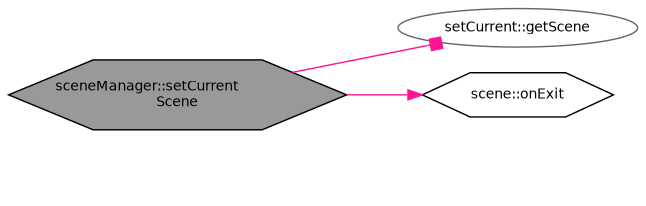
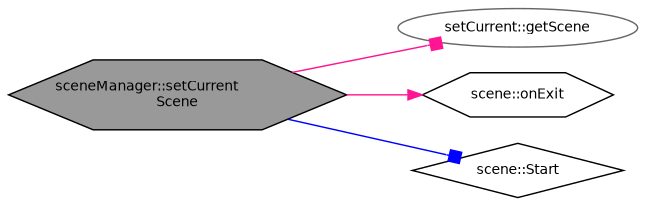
node "scene::Start": added
